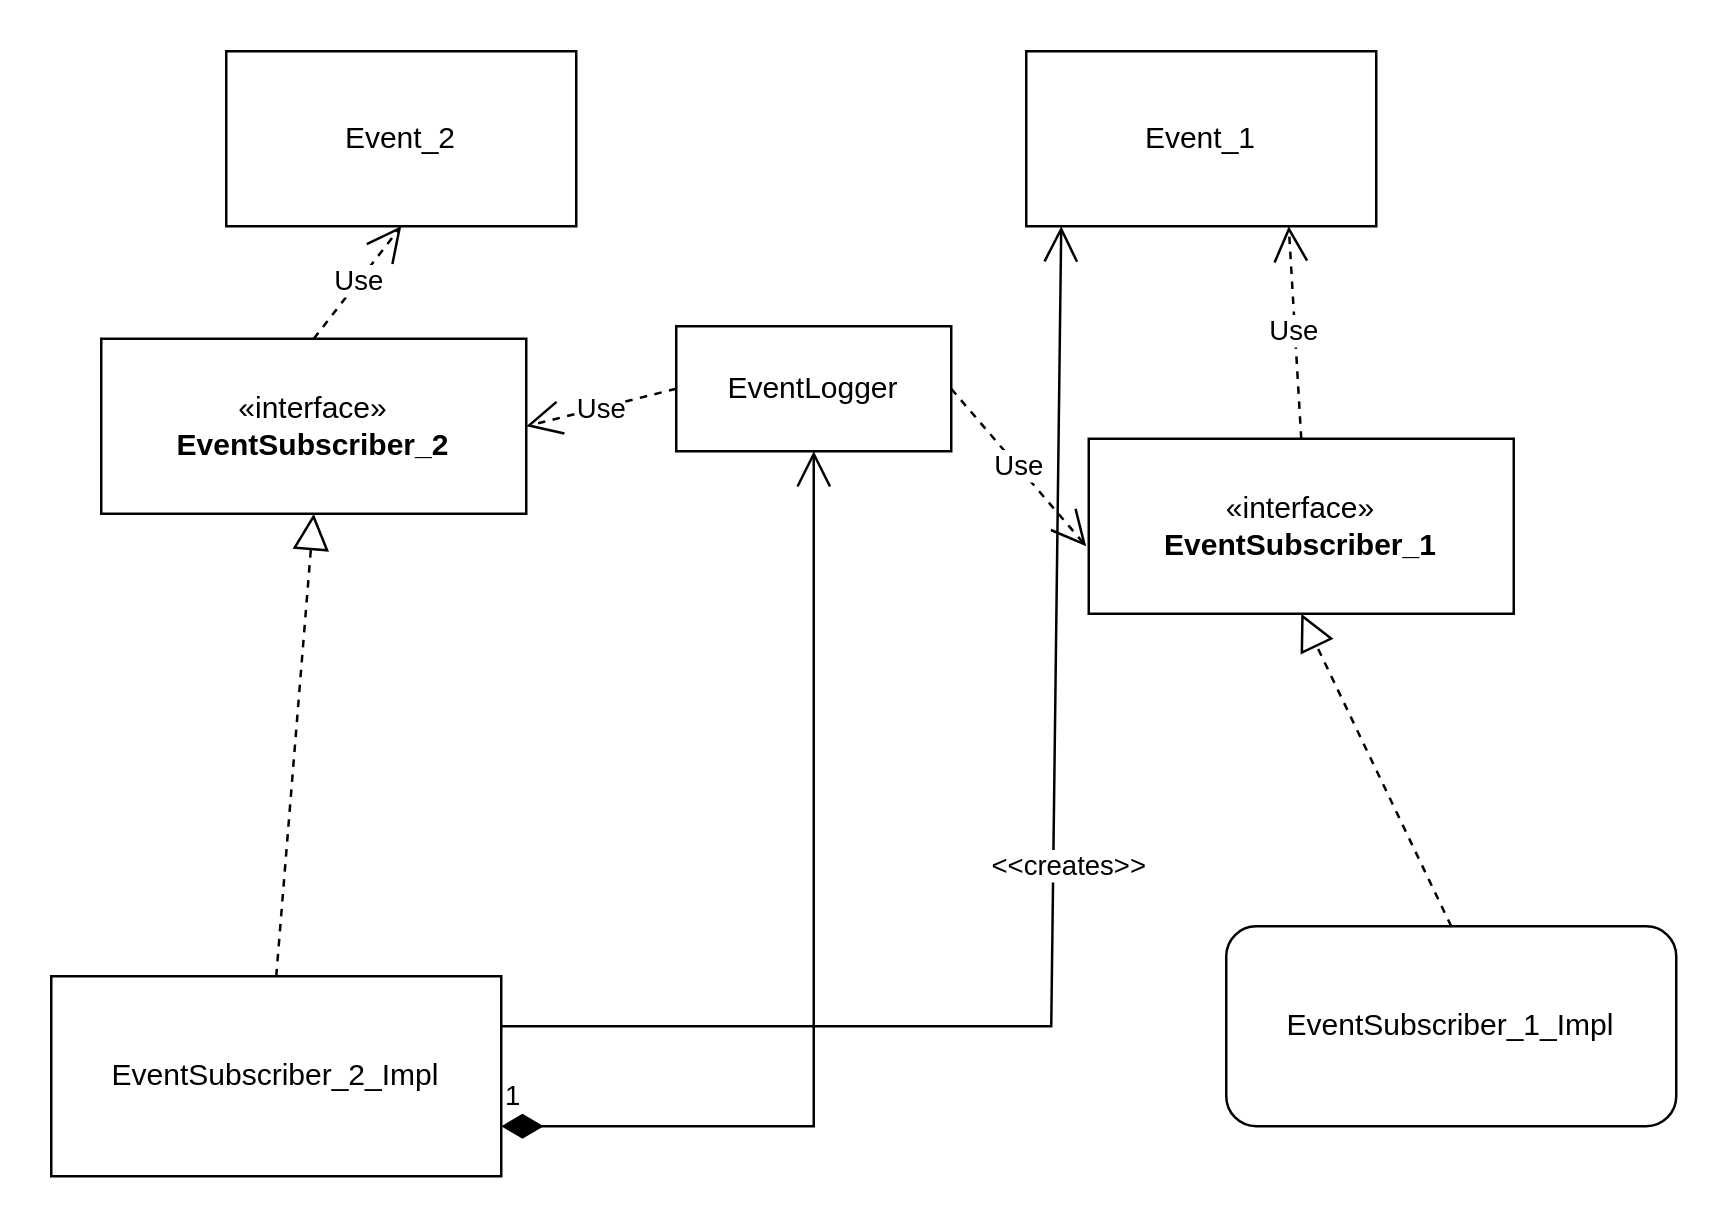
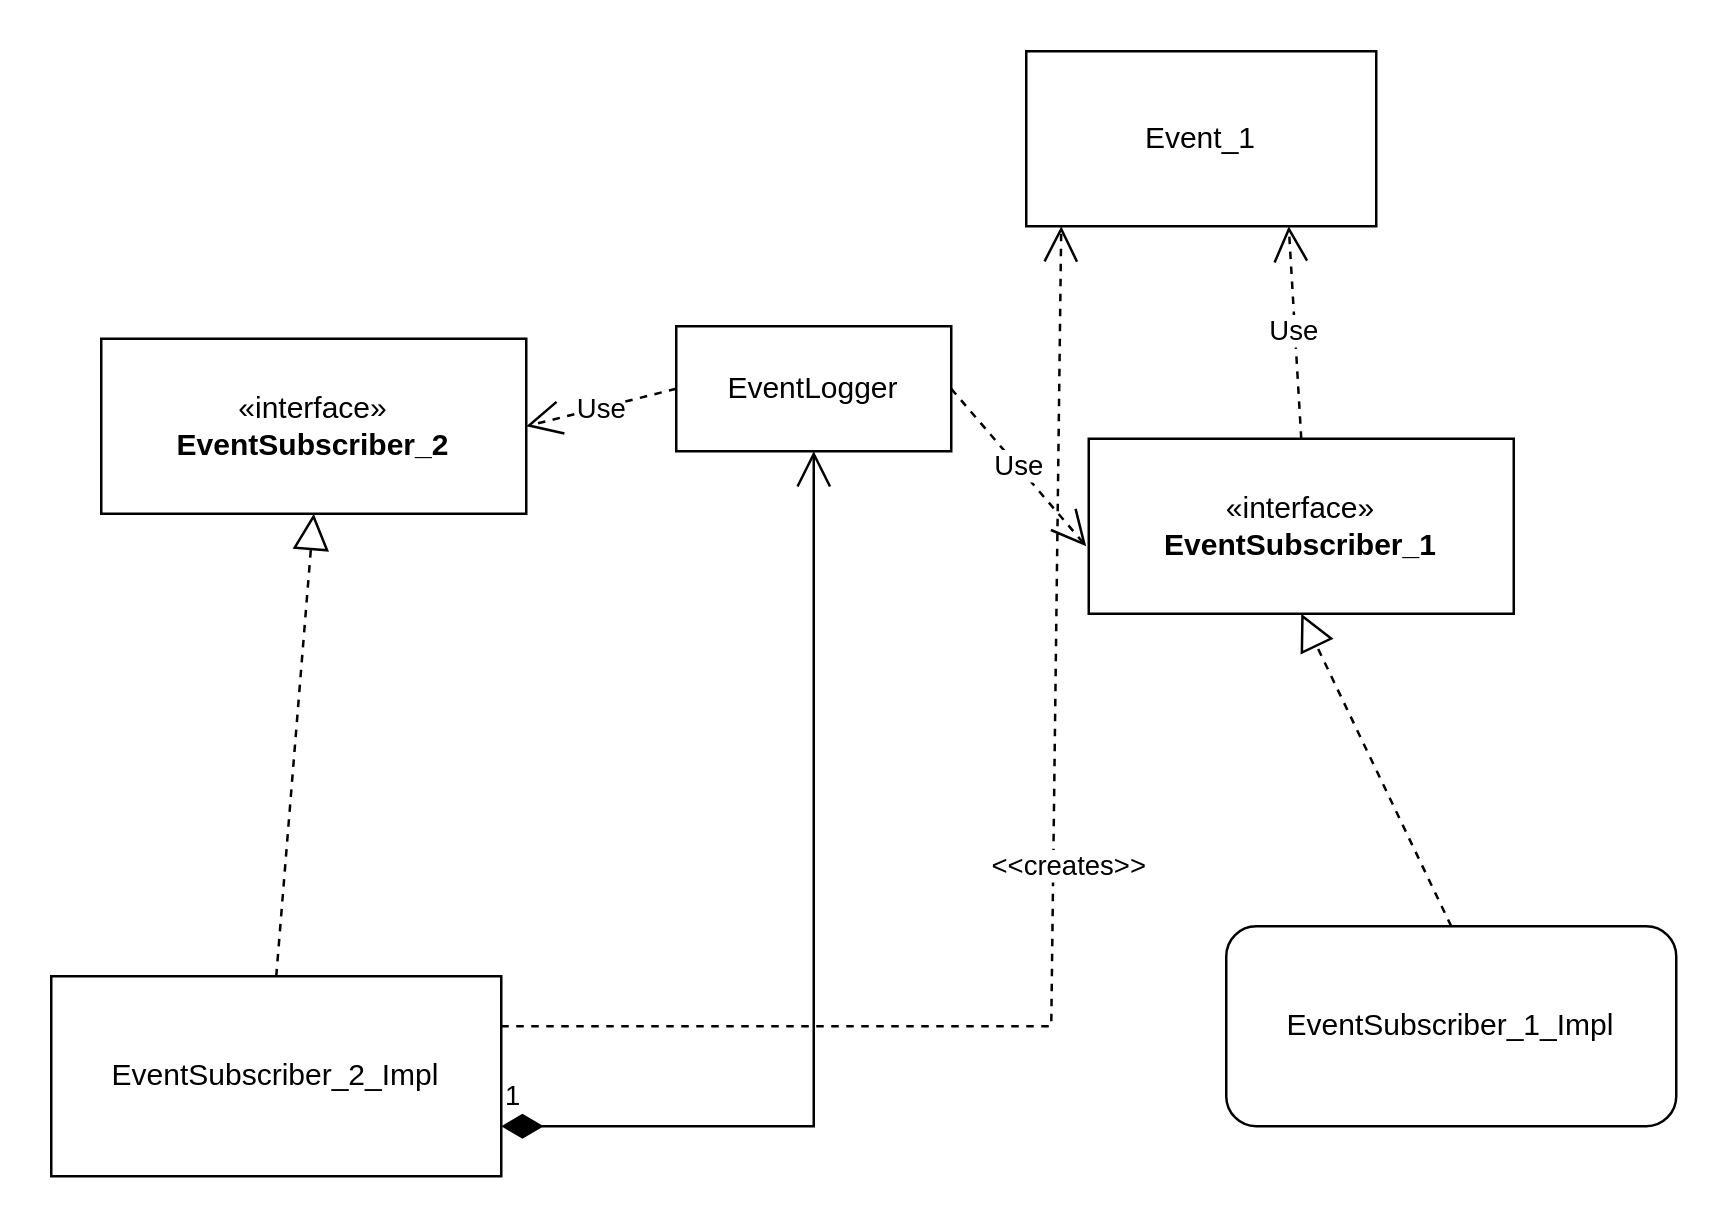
node "Event_2": removed
edge "«interface» EventSubscriber_2" -> "Event_2": removed, label "Use"
edge "EventSubscriber_2_Impl" -> "Event_1": style solid -> dashed
